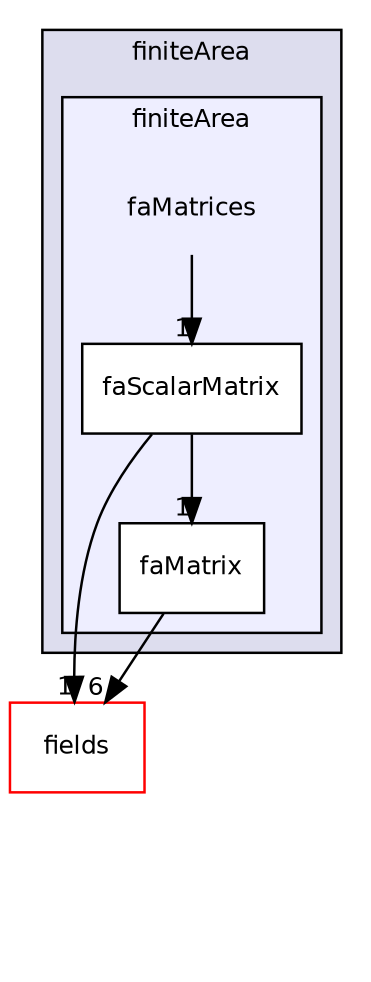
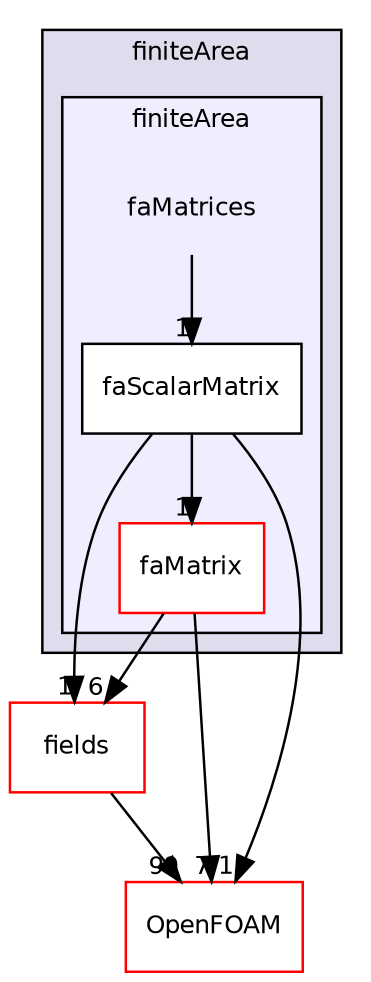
node "faMatrix": color black -> red
node "OpenFOAM": added
